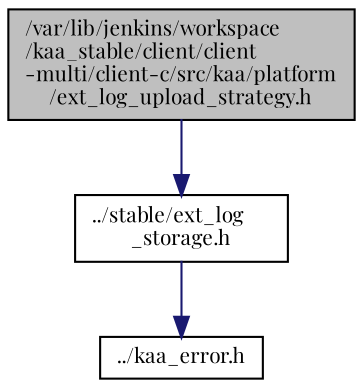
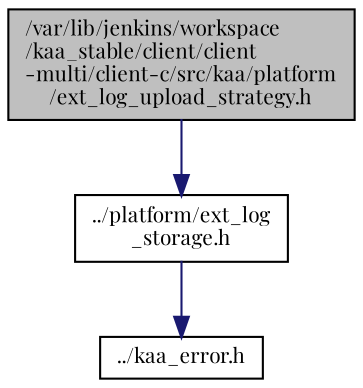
node "../stable/ext_log _storage.h": label "../stable/ext_log _storage.h" -> "../platform/ext_log _storage.h"
